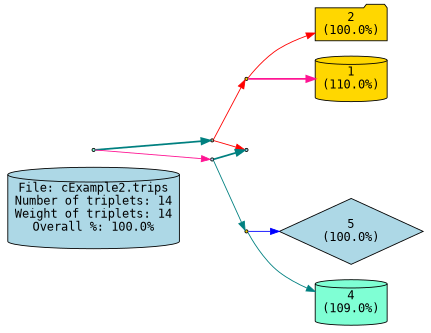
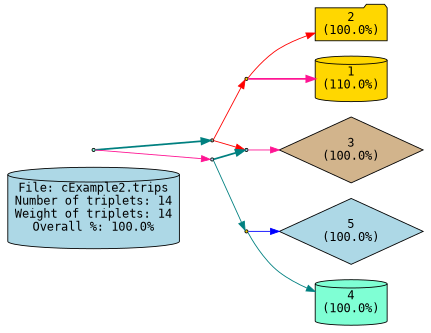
node "3 (100.0%)": added
node "4 (109.0%)": label "4 (109.0%)" -> "4 (100.0%)"
